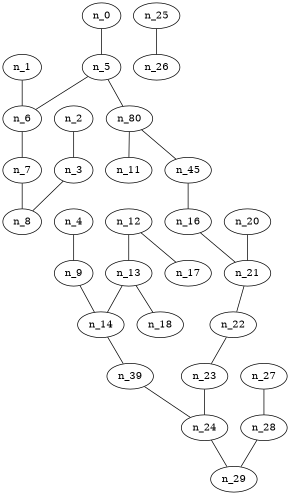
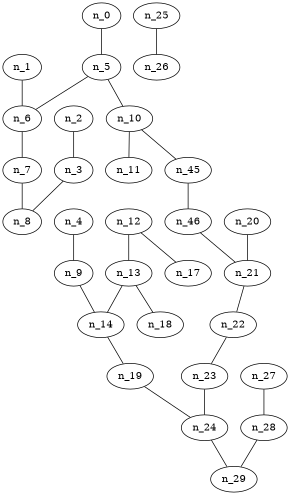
node "n_80": label "n_80" -> "n_10"
node "n_16": label "n_16" -> "n_46"
node "n_39": label "n_39" -> "n_19"
